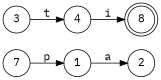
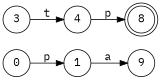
edge "4" -> "8": label "i" -> "p"
node "7": label "7" -> "0"
node "2": label "2" -> "9"
